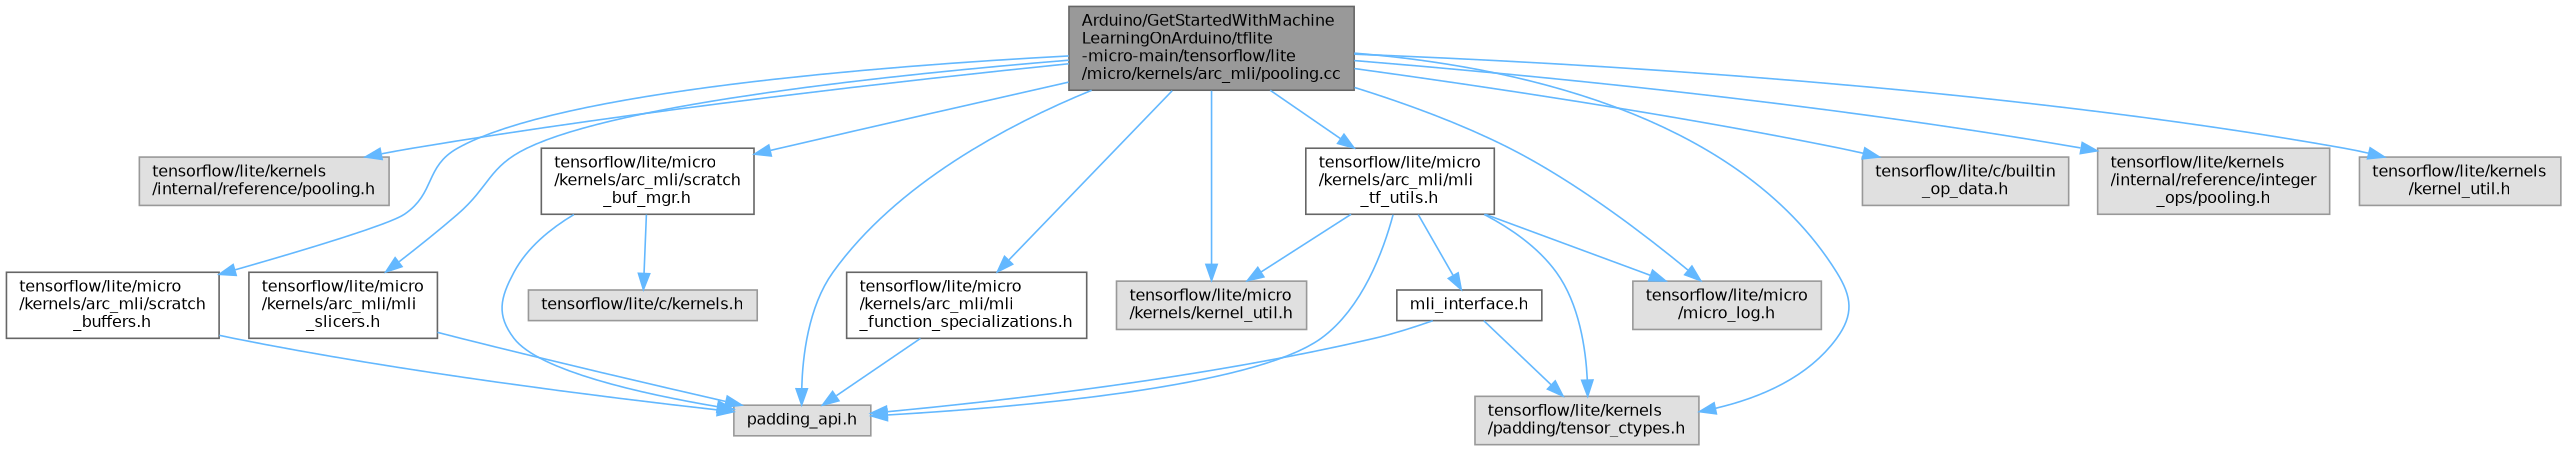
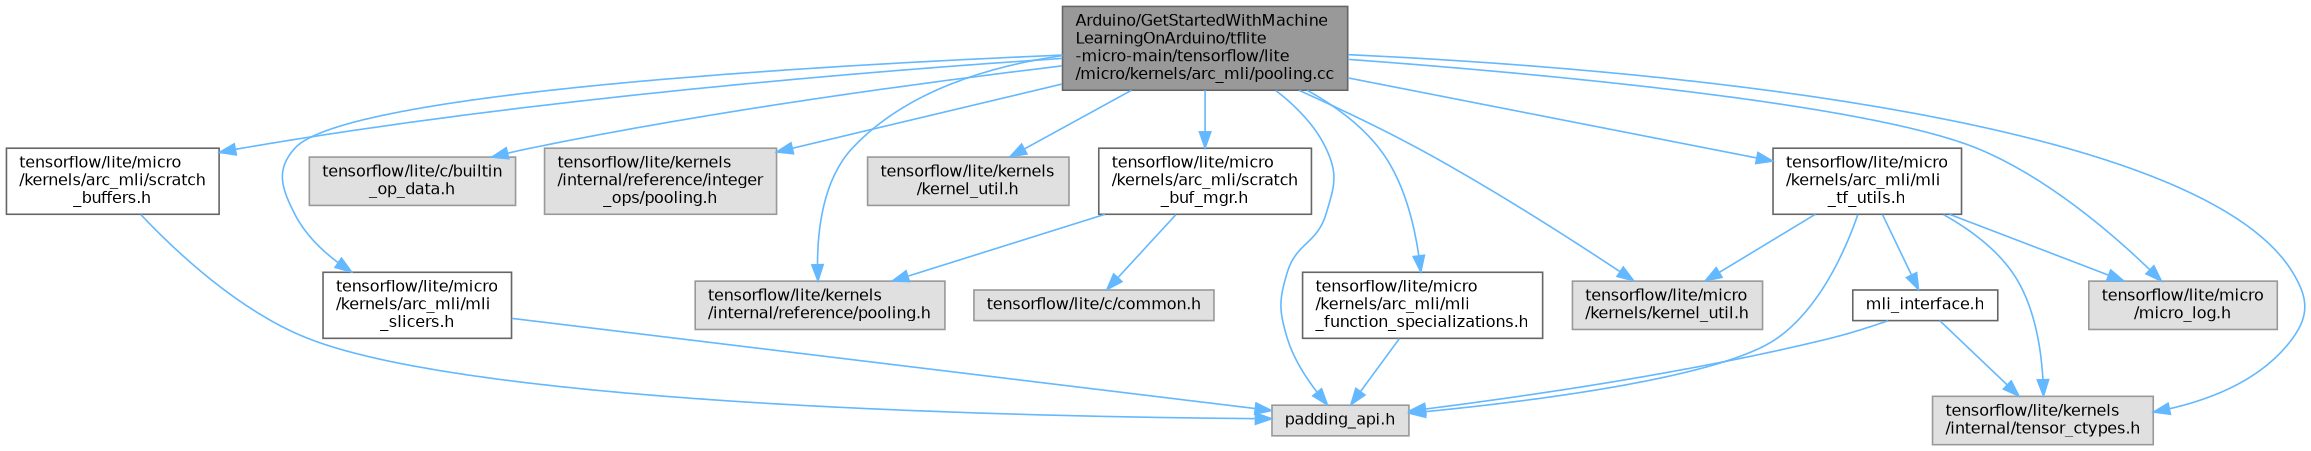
node "tensorflow/lite/c/kernels.h": label "tensorflow/lite/c/kernels.h" -> "tensorflow/lite/c/common.h"
edge "tensorflow/lite/micro /kernels/arc_mli/scratch _buf_mgr.h" -> "padding_api.h": now "tensorflow/lite/micro /kernels/arc_mli/scratch _buf_mgr.h" -> "tensorflow/lite/kernels /internal/reference/pooling.h"
node "tensorflow/lite/kernels /padding/tensor_ctypes.h": label "tensorflow/lite/kernels /padding/tensor_ctypes.h" -> "tensorflow/lite/kernels /internal/tensor_ctypes.h"
